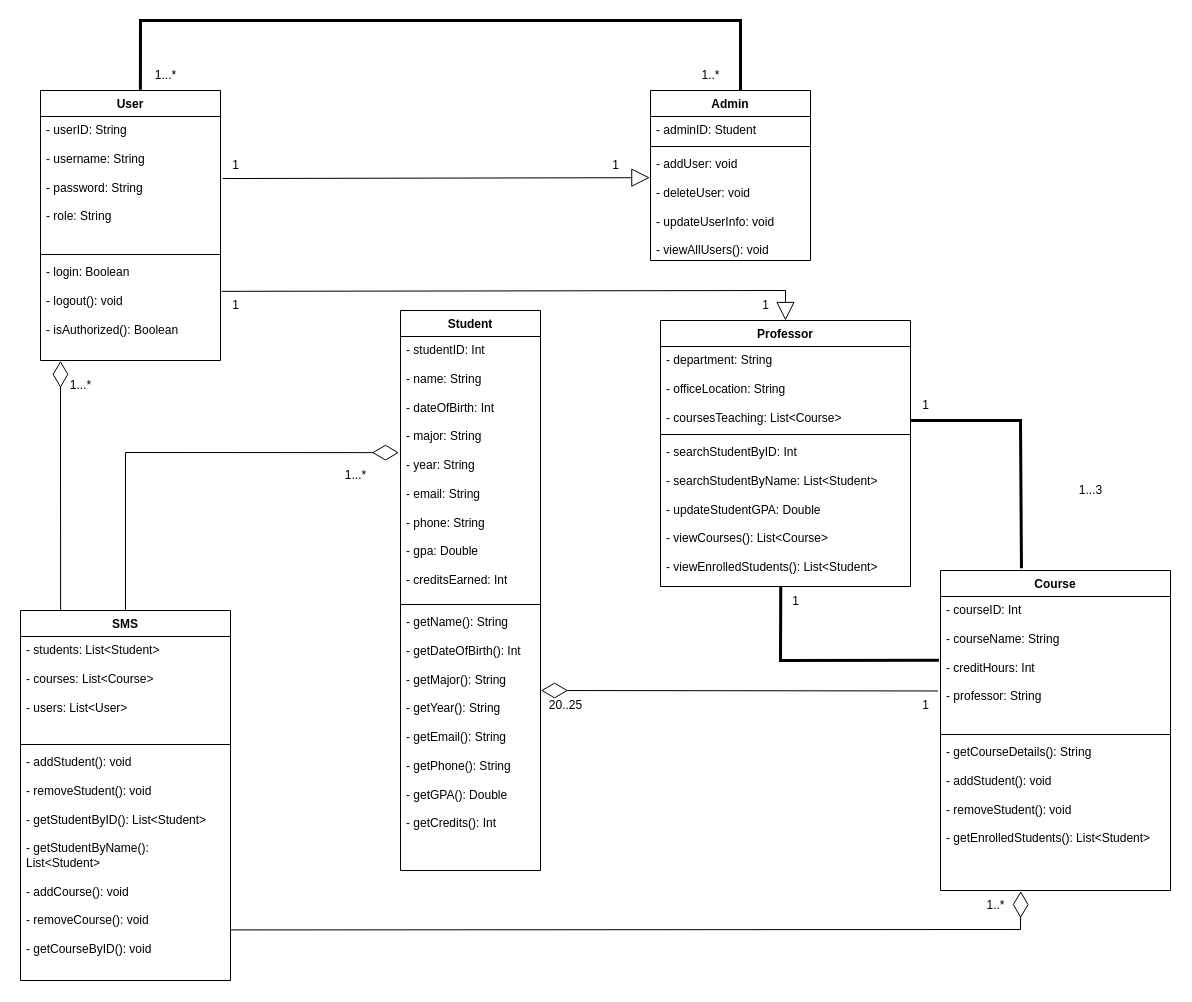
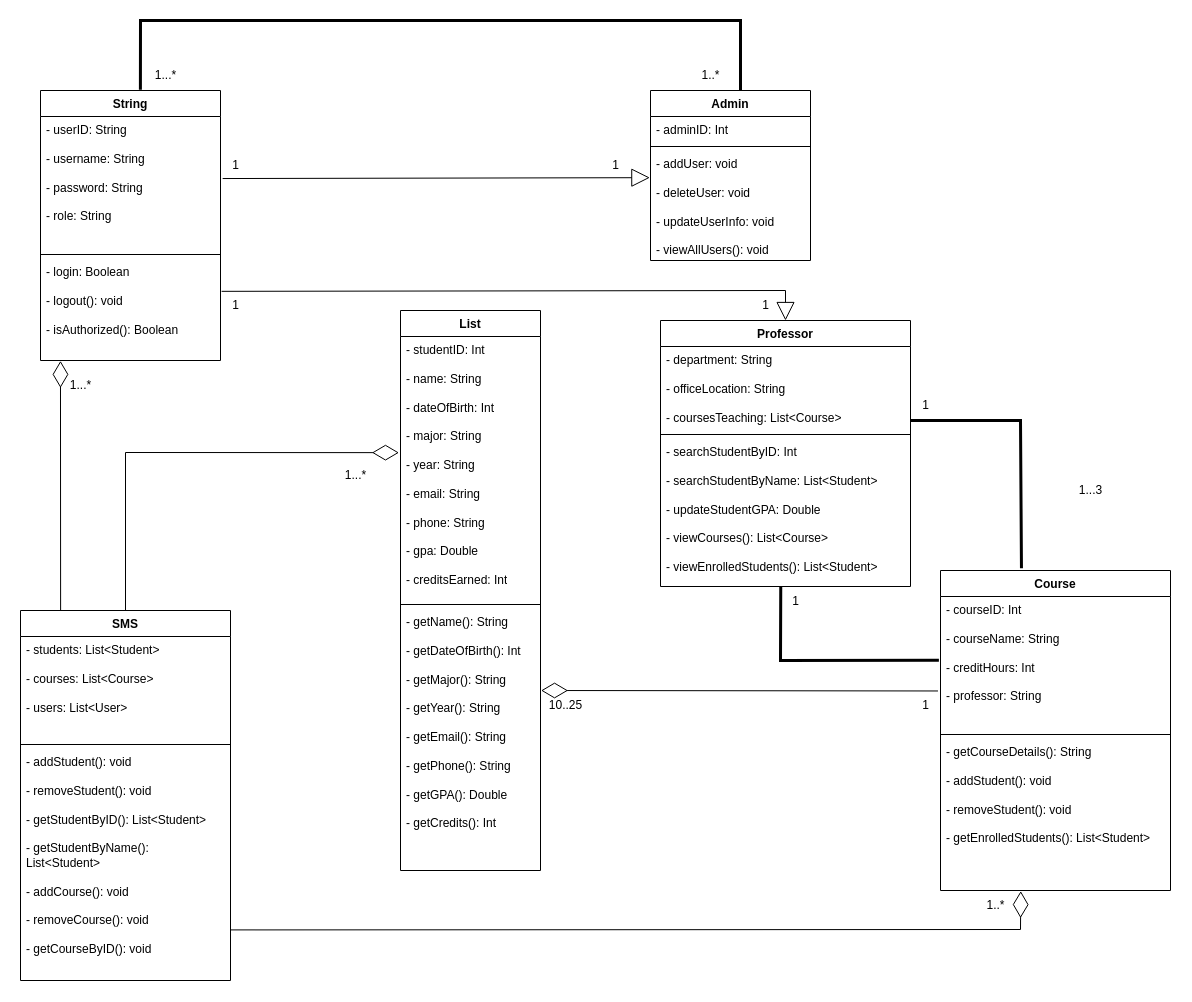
node "User": label "User" -> "String"
node "- adminID: Student": label "- adminID: Student" -> "- adminID: Int"
node "Student": label "Student" -> "List"
node "20..25": label "20..25" -> "10..25"
